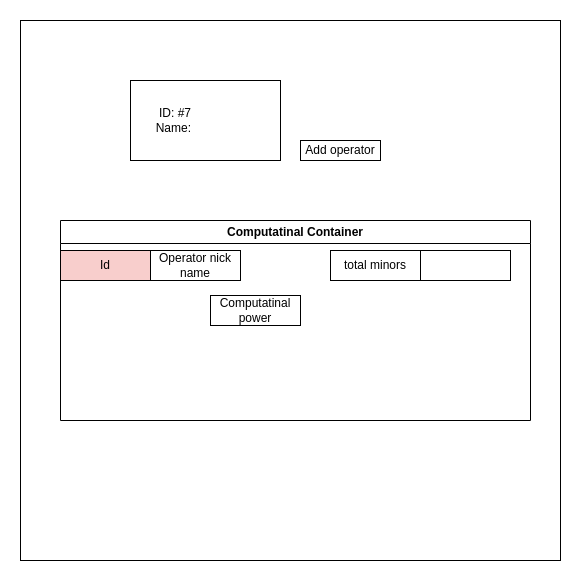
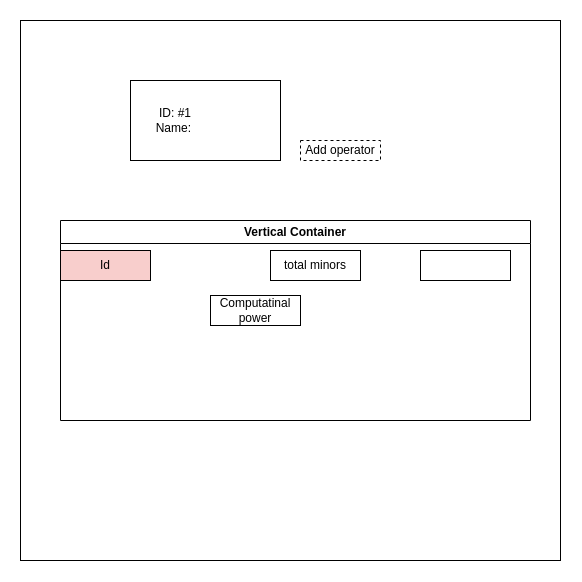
node "ID: #7 Name:": label "ID: #7 Name:" -> "ID: #1 Name:"
node "Add operator": style solid -> dashed
node "Computatinal Container": label "Computatinal Container" -> "Vertical Container"
node "Operator nick name": removed
node "total minors": moved (376, 266) -> (316, 266)
